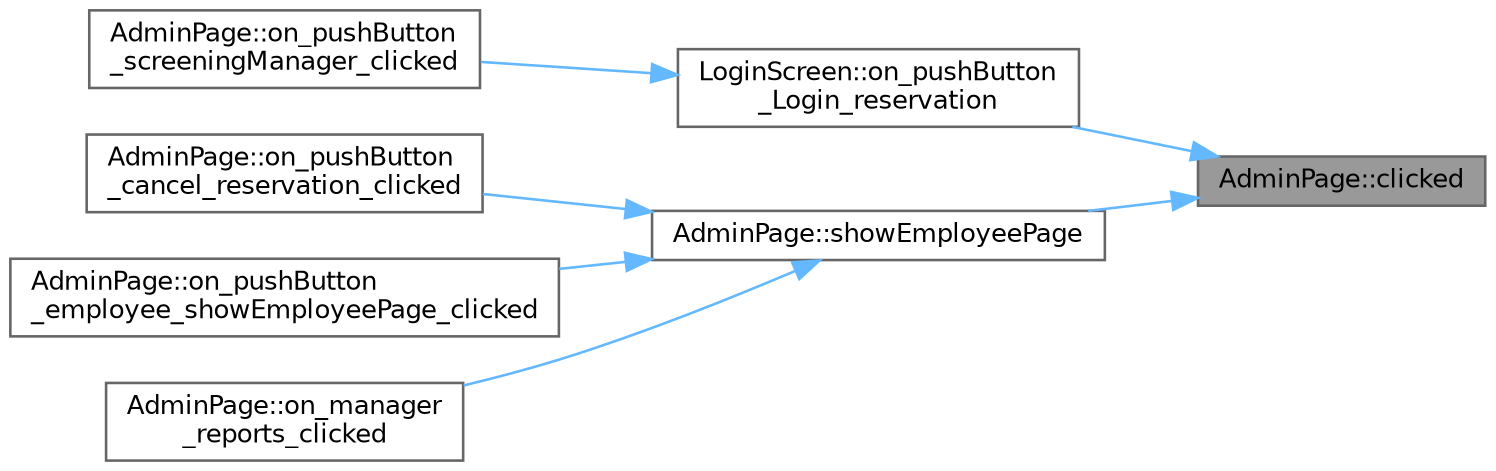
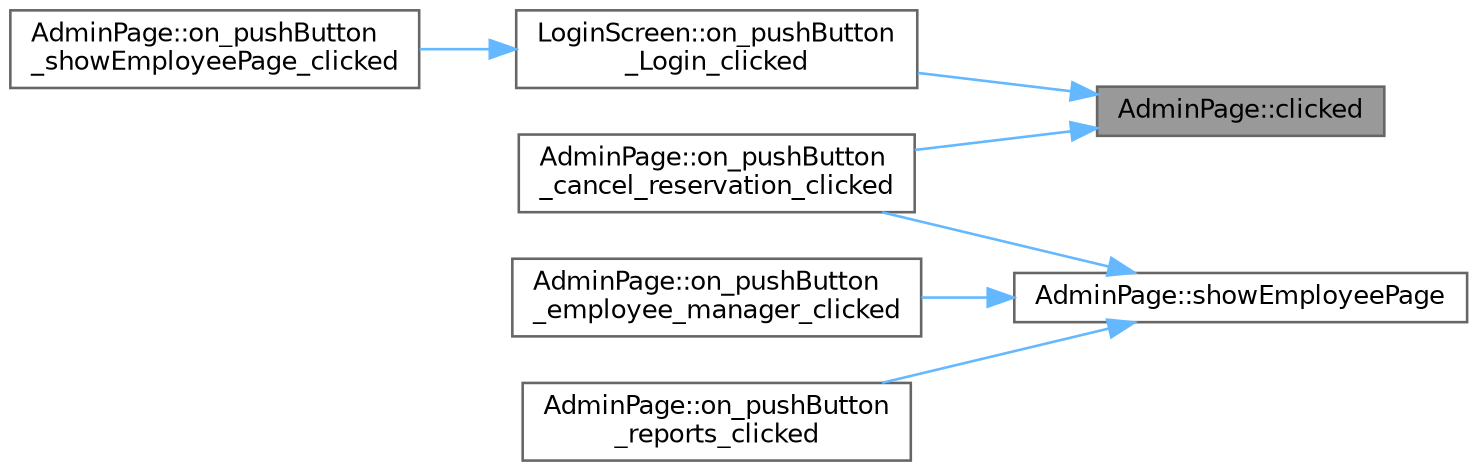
node "AdminPage::on_pushButton _screeningManager_clicked": label "AdminPage::on_pushButton _screeningManager_clicked" -> "AdminPage::on_pushButton _showEmployeePage_clicked"
node "LoginScreen::on_pushButton _Login_reservation": label "LoginScreen::on_pushButton _Login_reservation" -> "LoginScreen::on_pushButton _Login_clicked"
edge "AdminPage::showEmployeePage" -> "AdminPage::clicked": now "AdminPage::on_pushButton _cancel_reservation_clicked" -> "AdminPage::clicked"
node "AdminPage::on_pushButton _employee_showEmployeePage_clicked": label "AdminPage::on_pushButton _employee_showEmployeePage_clicked" -> "AdminPage::on_pushButton _employee_manager_clicked"
node "AdminPage::on_manager _reports_clicked": label "AdminPage::on_manager _reports_clicked" -> "AdminPage::on_pushButton _reports_clicked"
